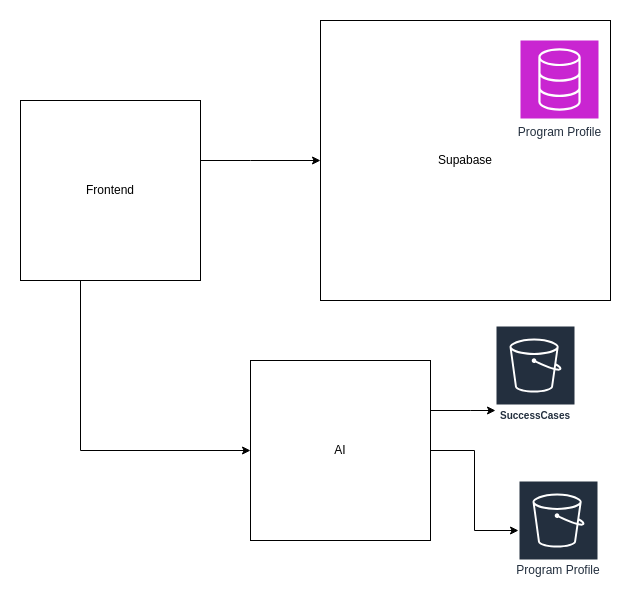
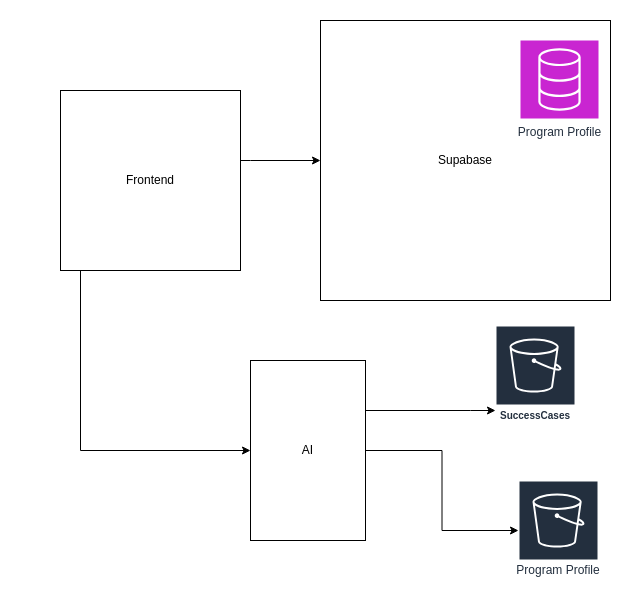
node "Frontend": moved (111, 191) -> (151, 181)
node "AI": size 180x180 -> 115x180
